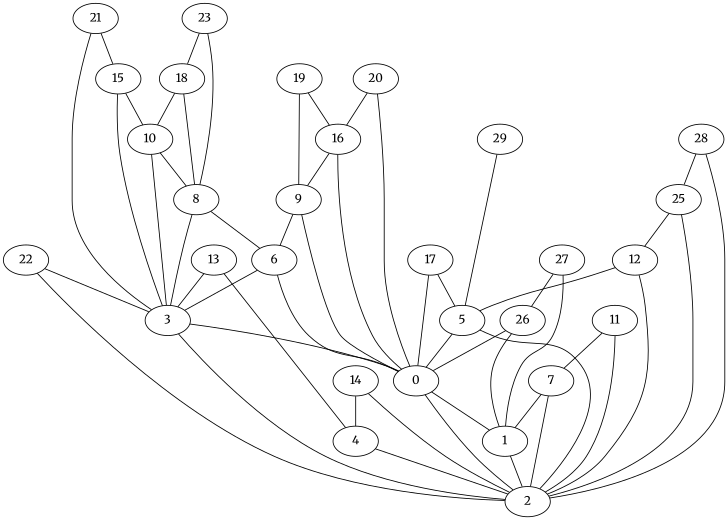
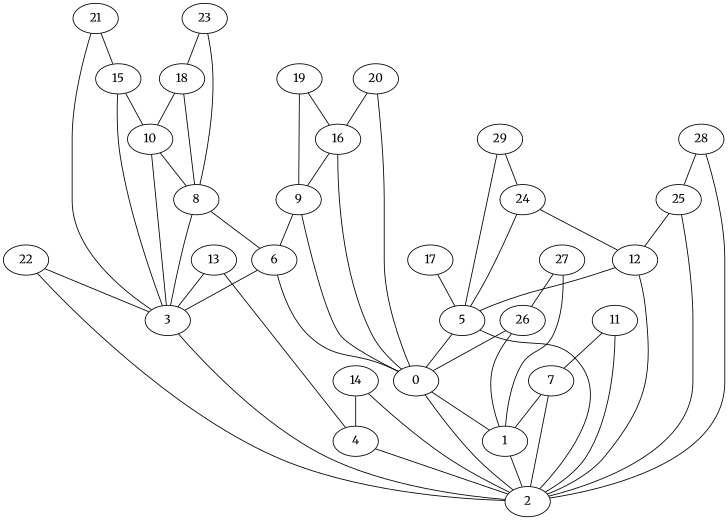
node "24": added
edge "17" -- "0": removed
edge "3" -- "0": removed
